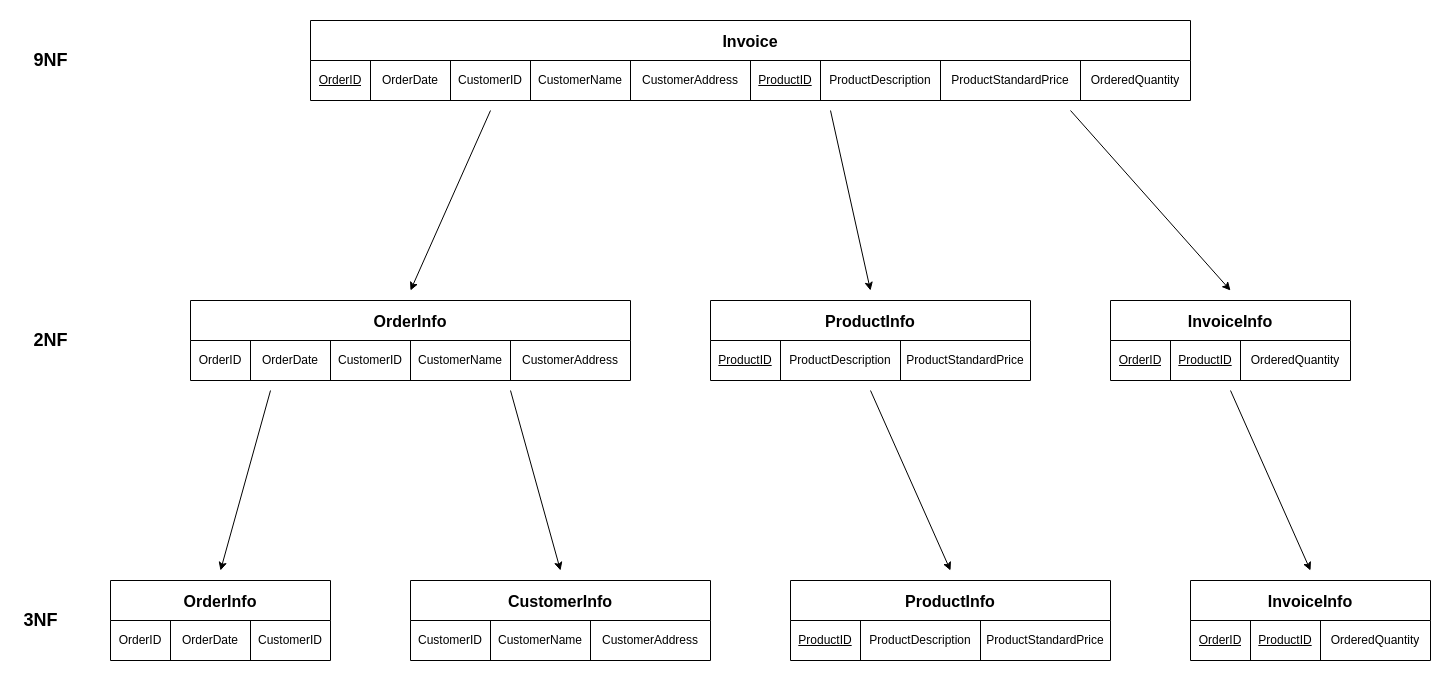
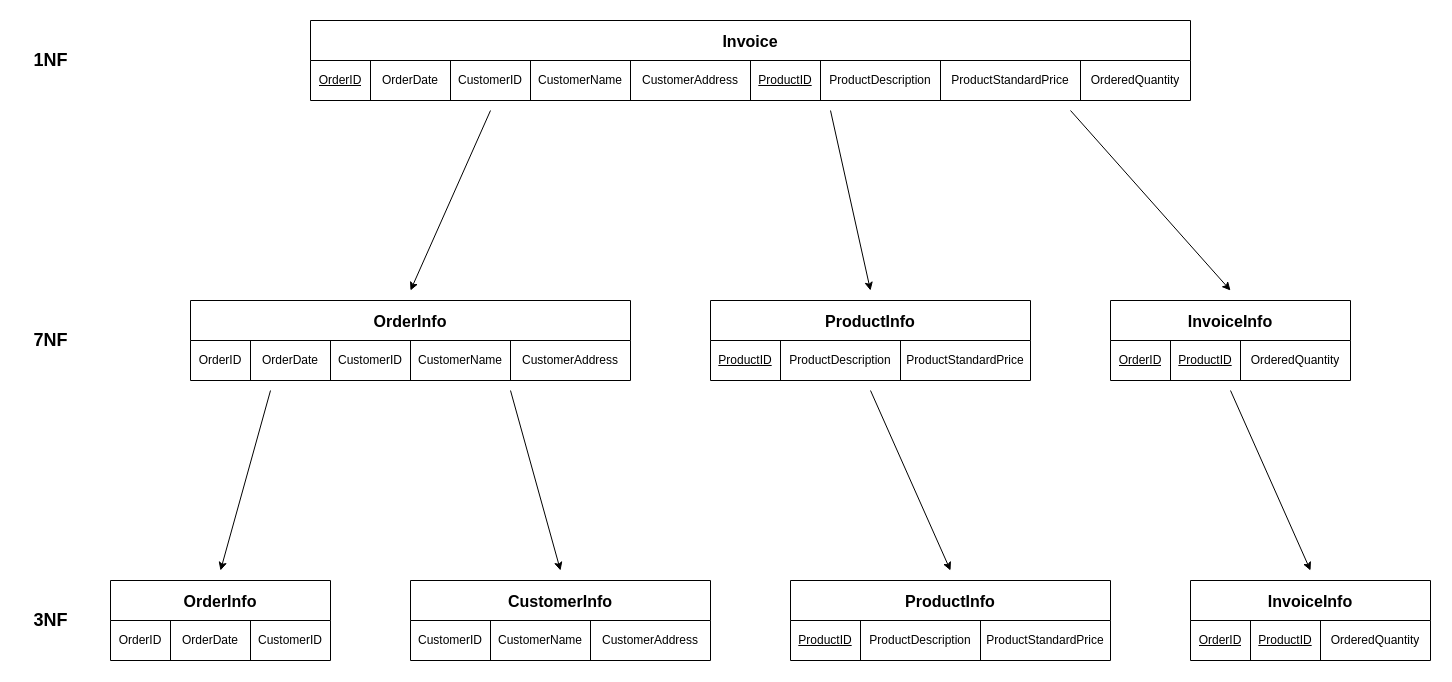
node "9NF": label "9NF" -> "1NF"
node "2NF": label "2NF" -> "7NF"
node "3NF": moved (41, 621) -> (51, 621)
